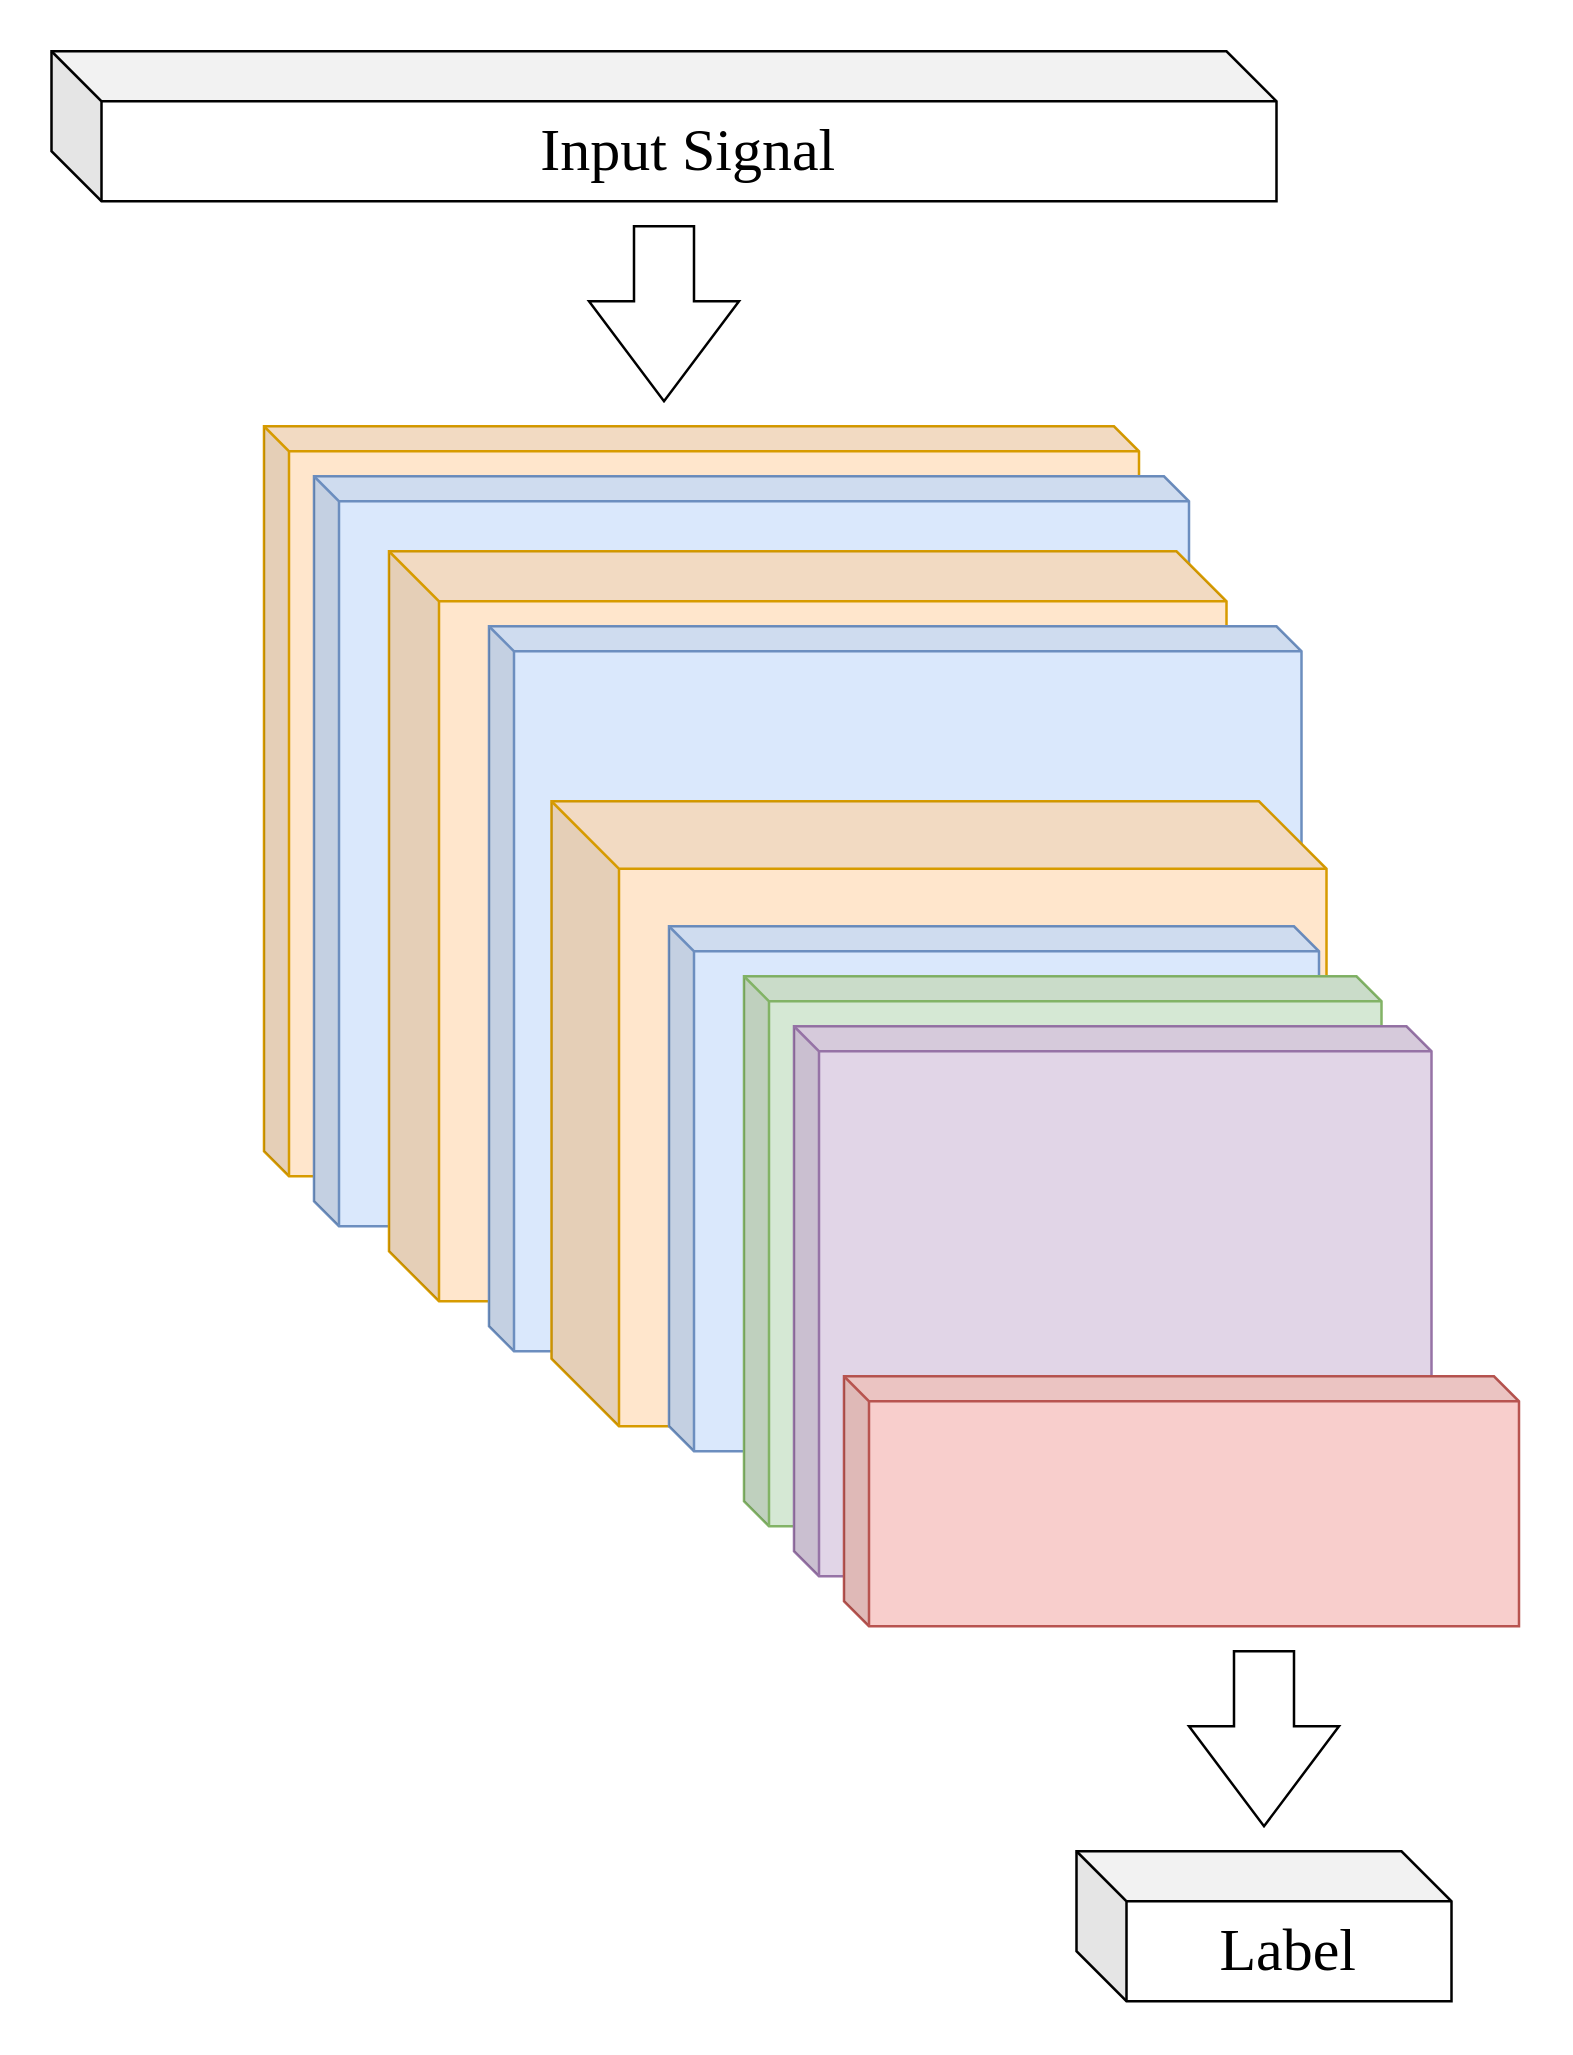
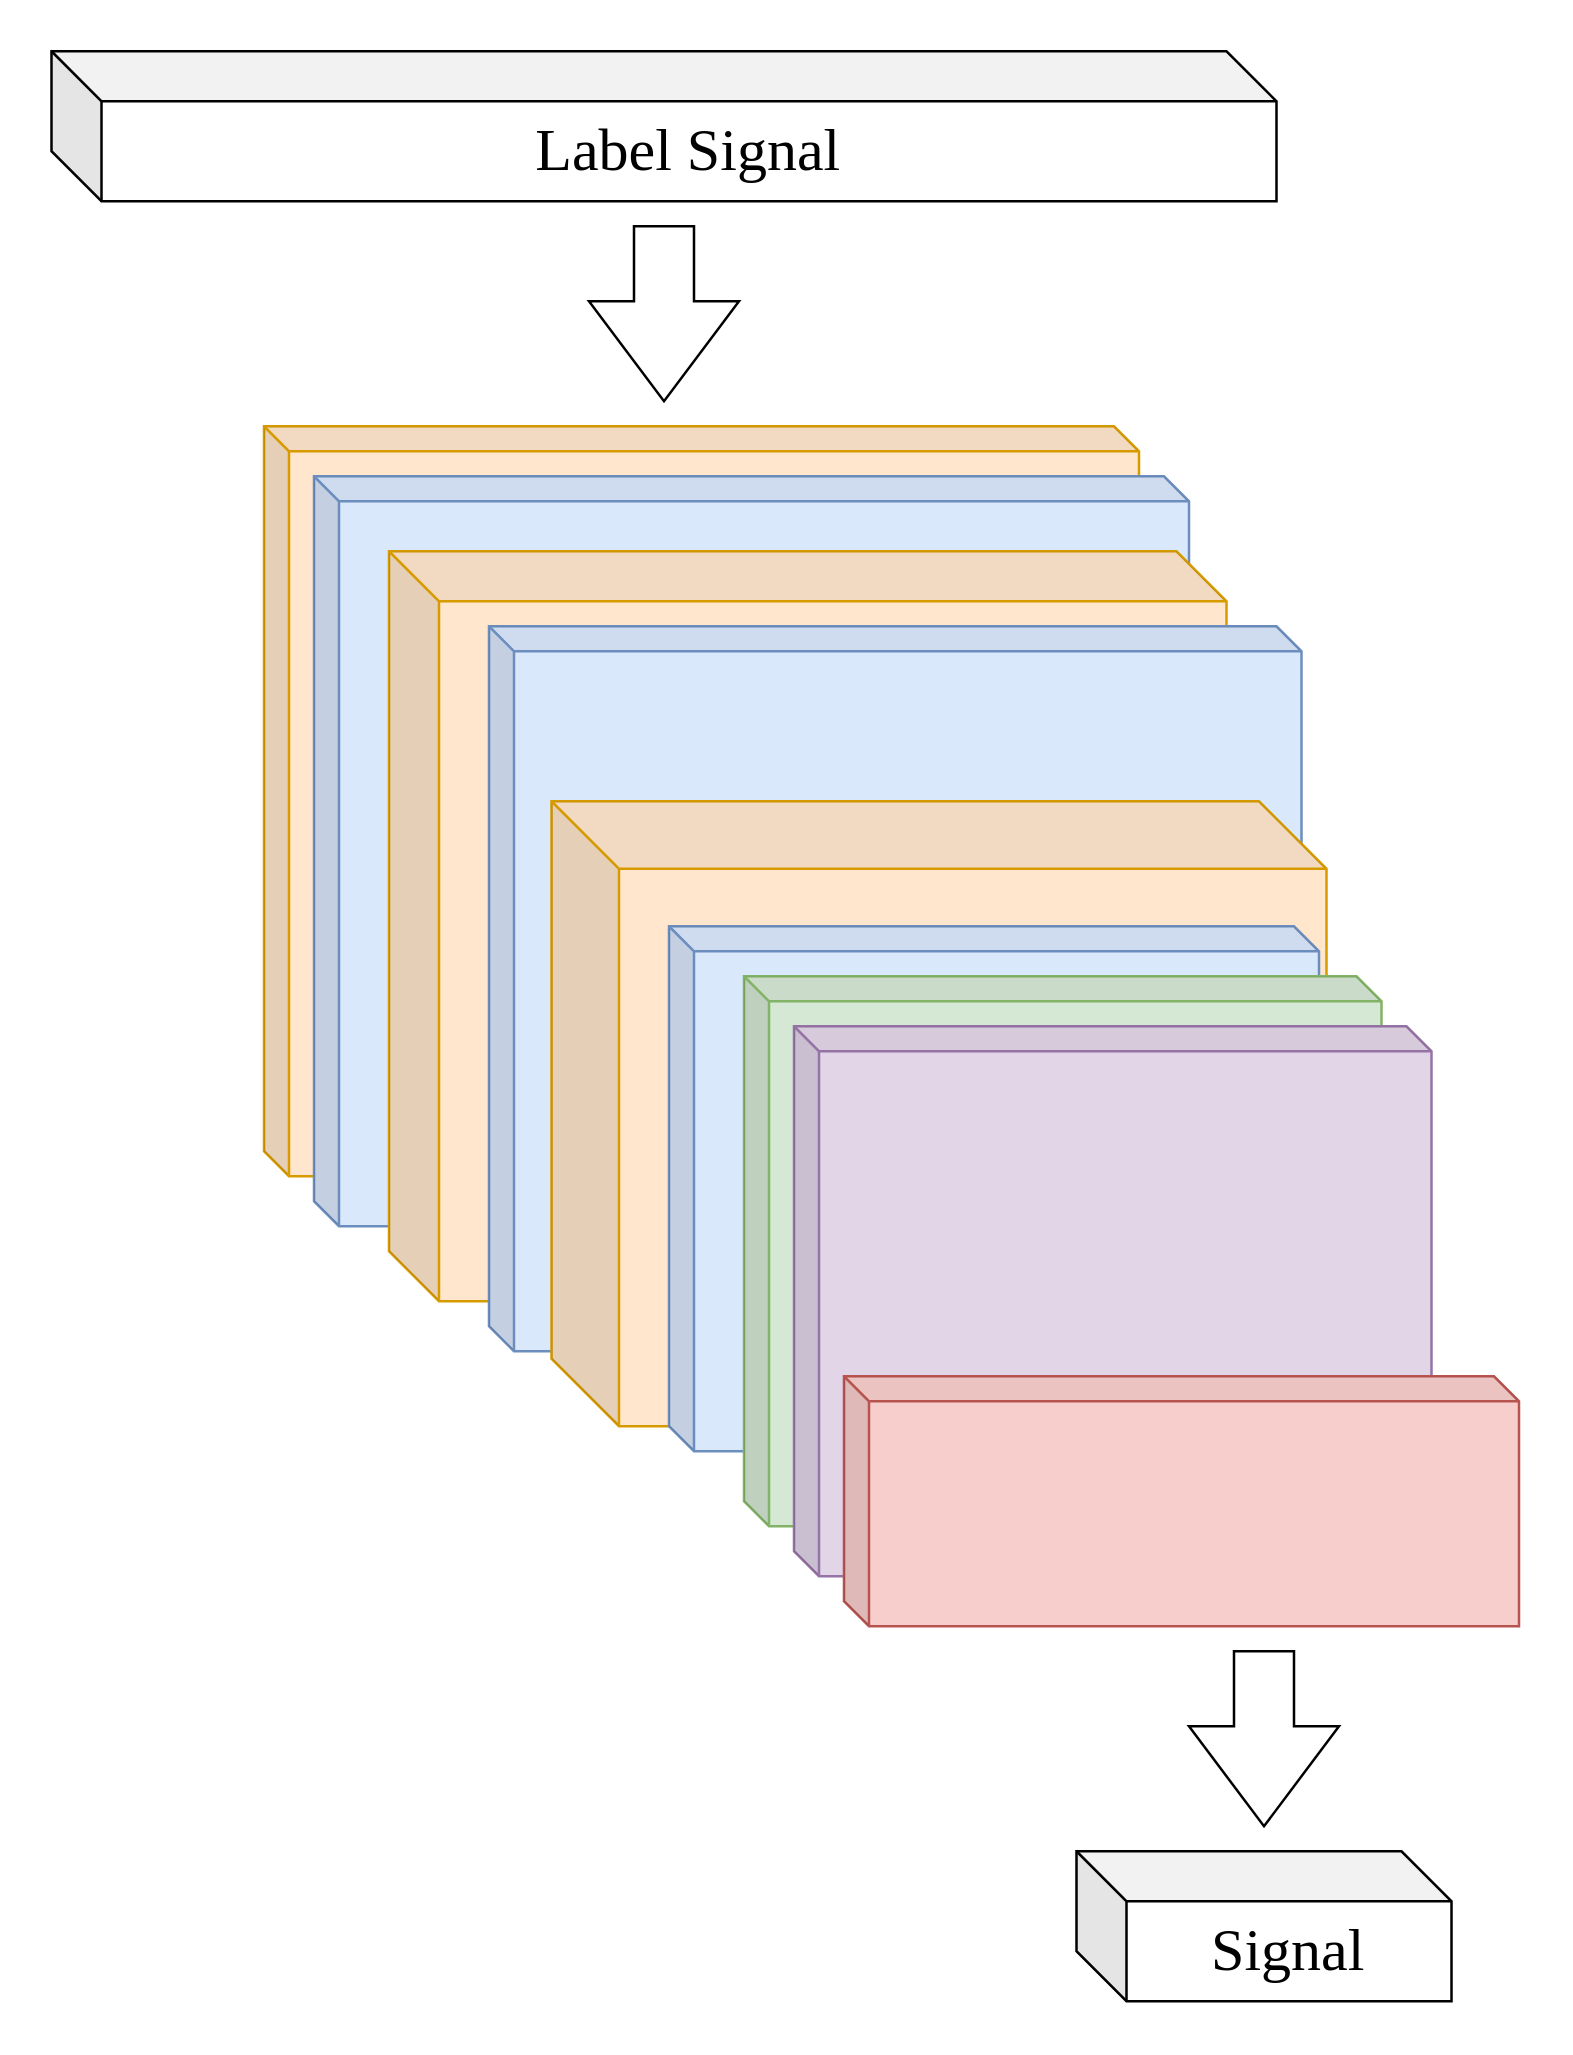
node "Input Signal": label "Input Signal" -> "Label Signal"
node "Label": label "Label" -> "Signal"
